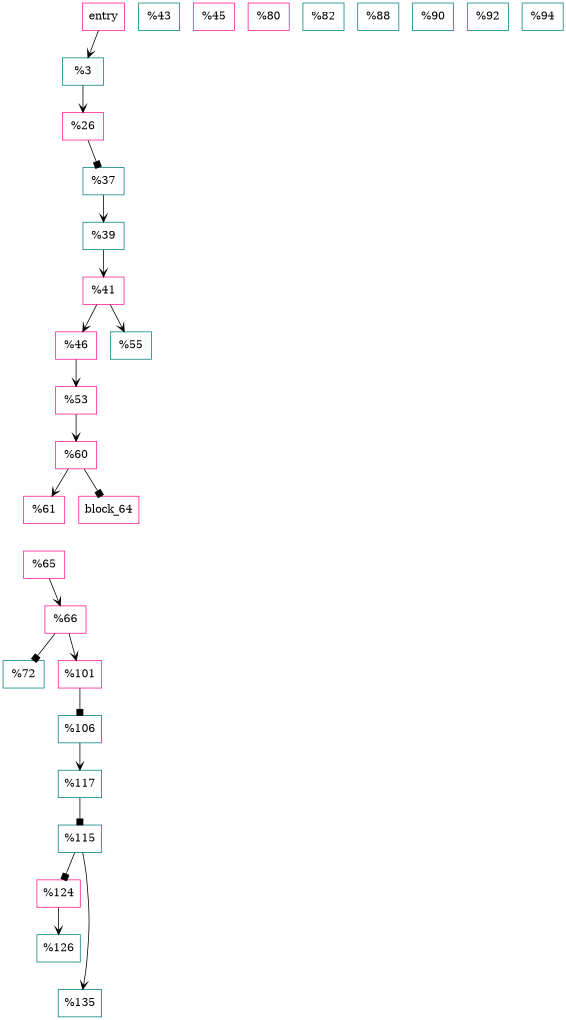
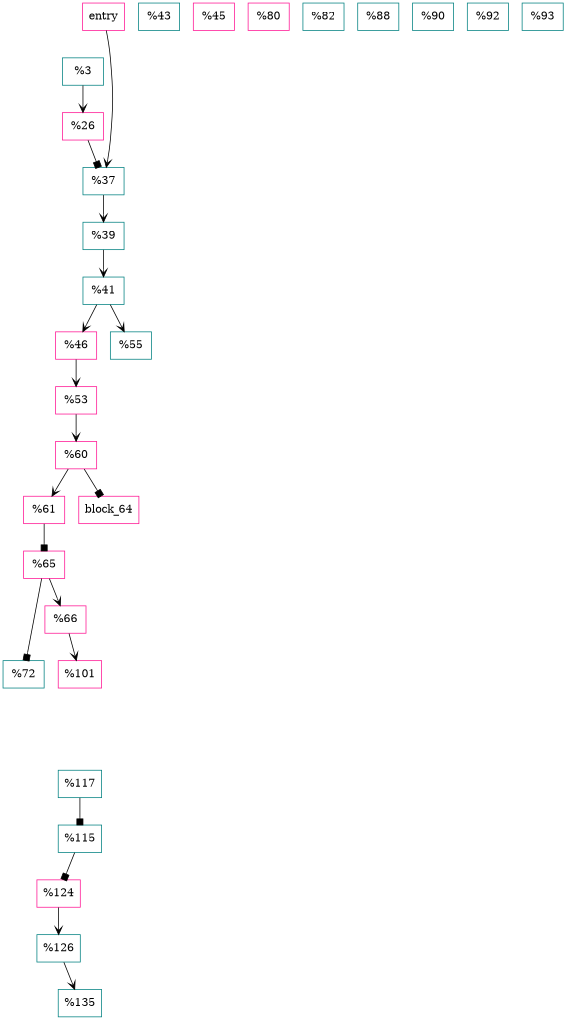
node "%94": label "%94" -> "%93"
edge "entry" -> "%3": now "entry" -> "%37"
node "%41": color deeppink -> teal
edge "%61" -> "%65": added
edge "%66" -> "%72": now "%65" -> "%72"
node "%106": removed
edge "%115" -> "%135": now "%126" -> "%135"
